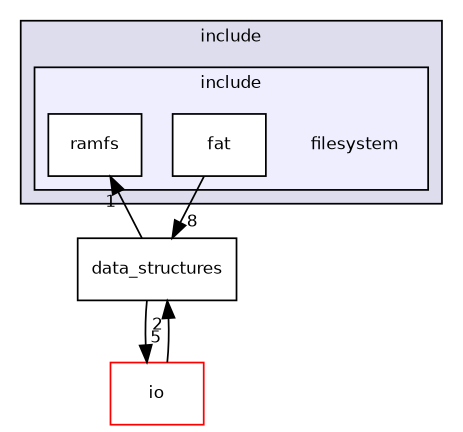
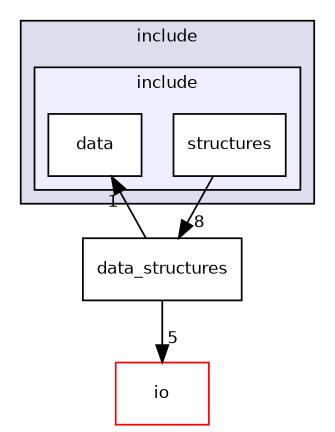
node "ramfs": label "ramfs" -> "data"
node "fat": label "fat" -> "structures"
node "filesystem": removed
edge "io" -> "data_structures": removed
